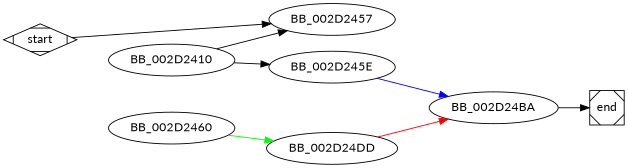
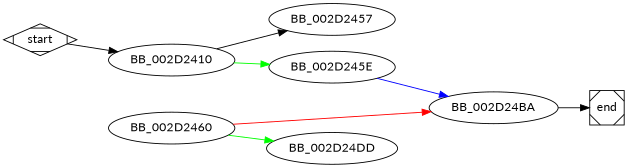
edge "start" -> "BB_002D2457": now "start" -> "BB_002D2410"
edge "BB_002D2410" -> "BB_002D245E": color black -> green
edge "BB_002D24DD" -> "BB_002D24BA": now "BB_002D2460" -> "BB_002D24BA"
